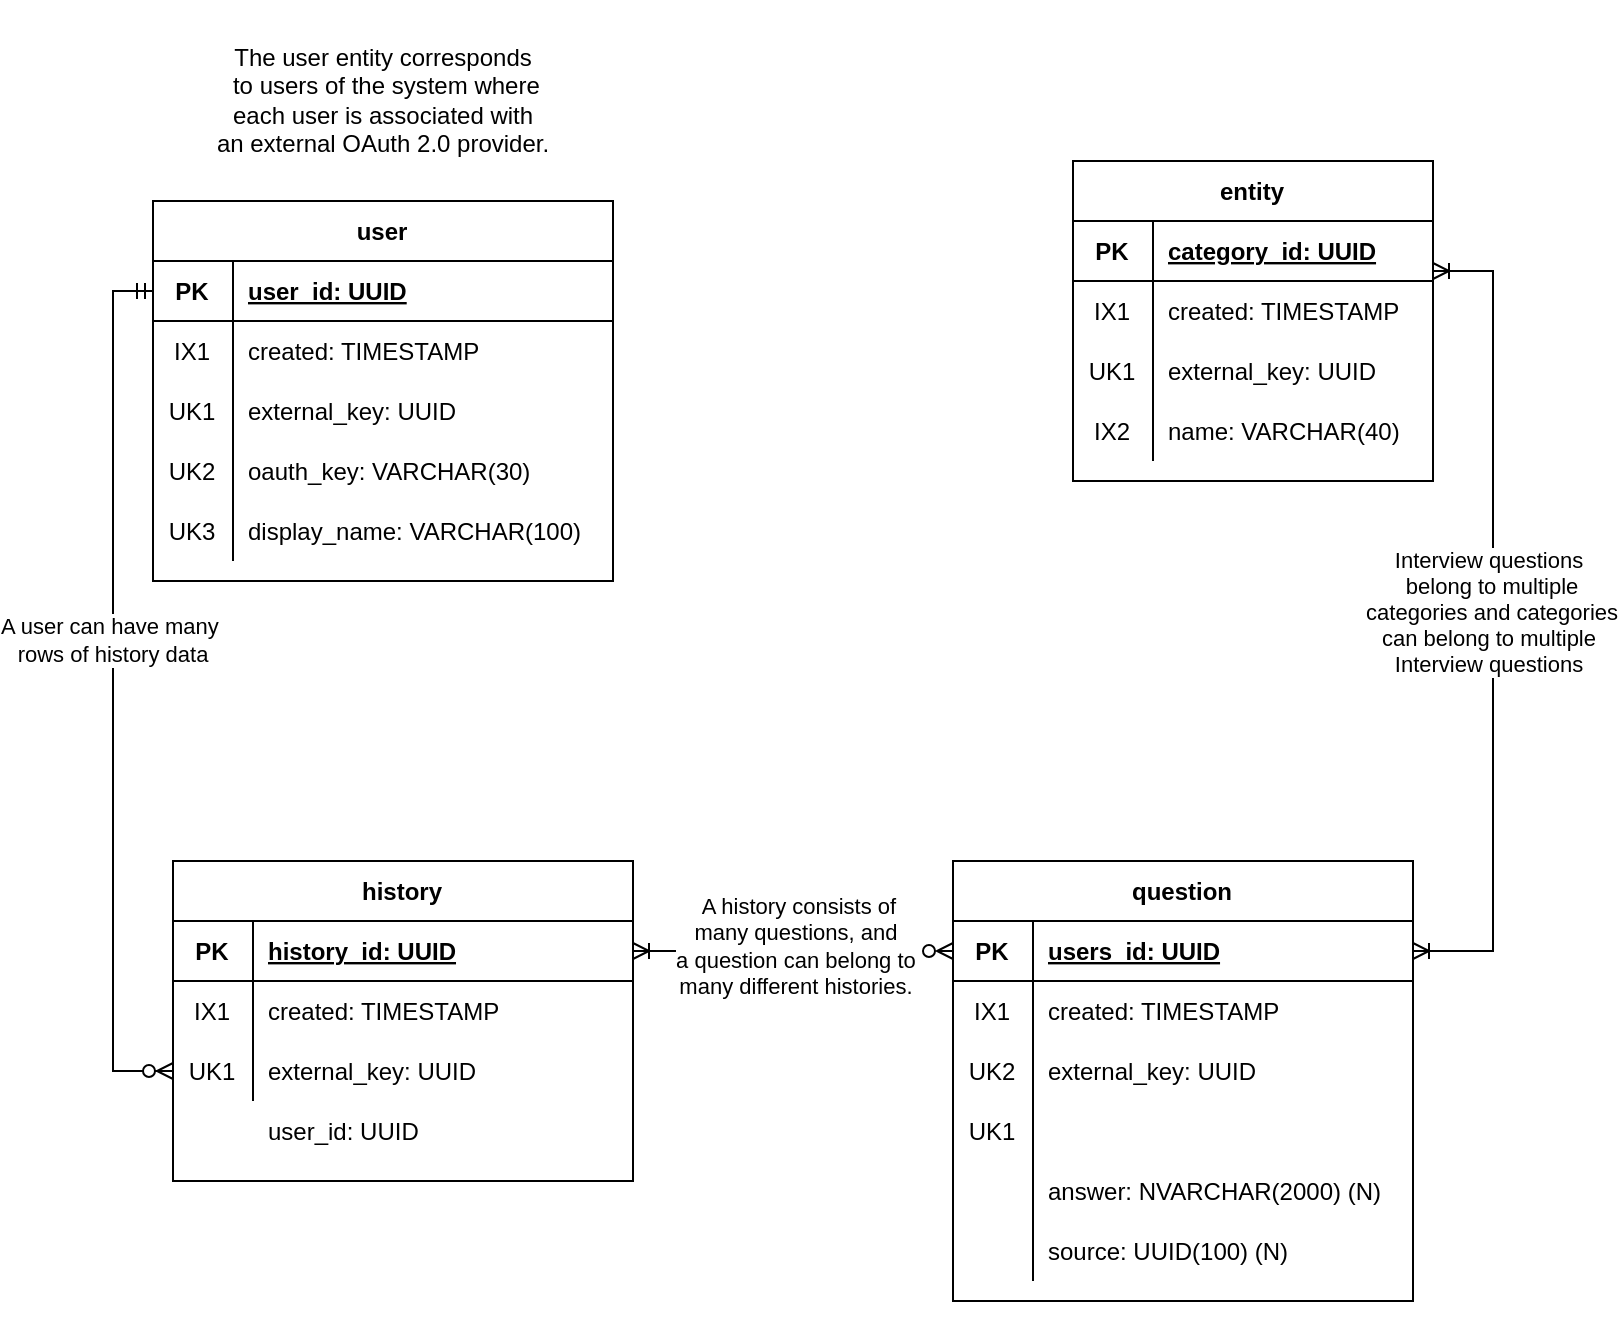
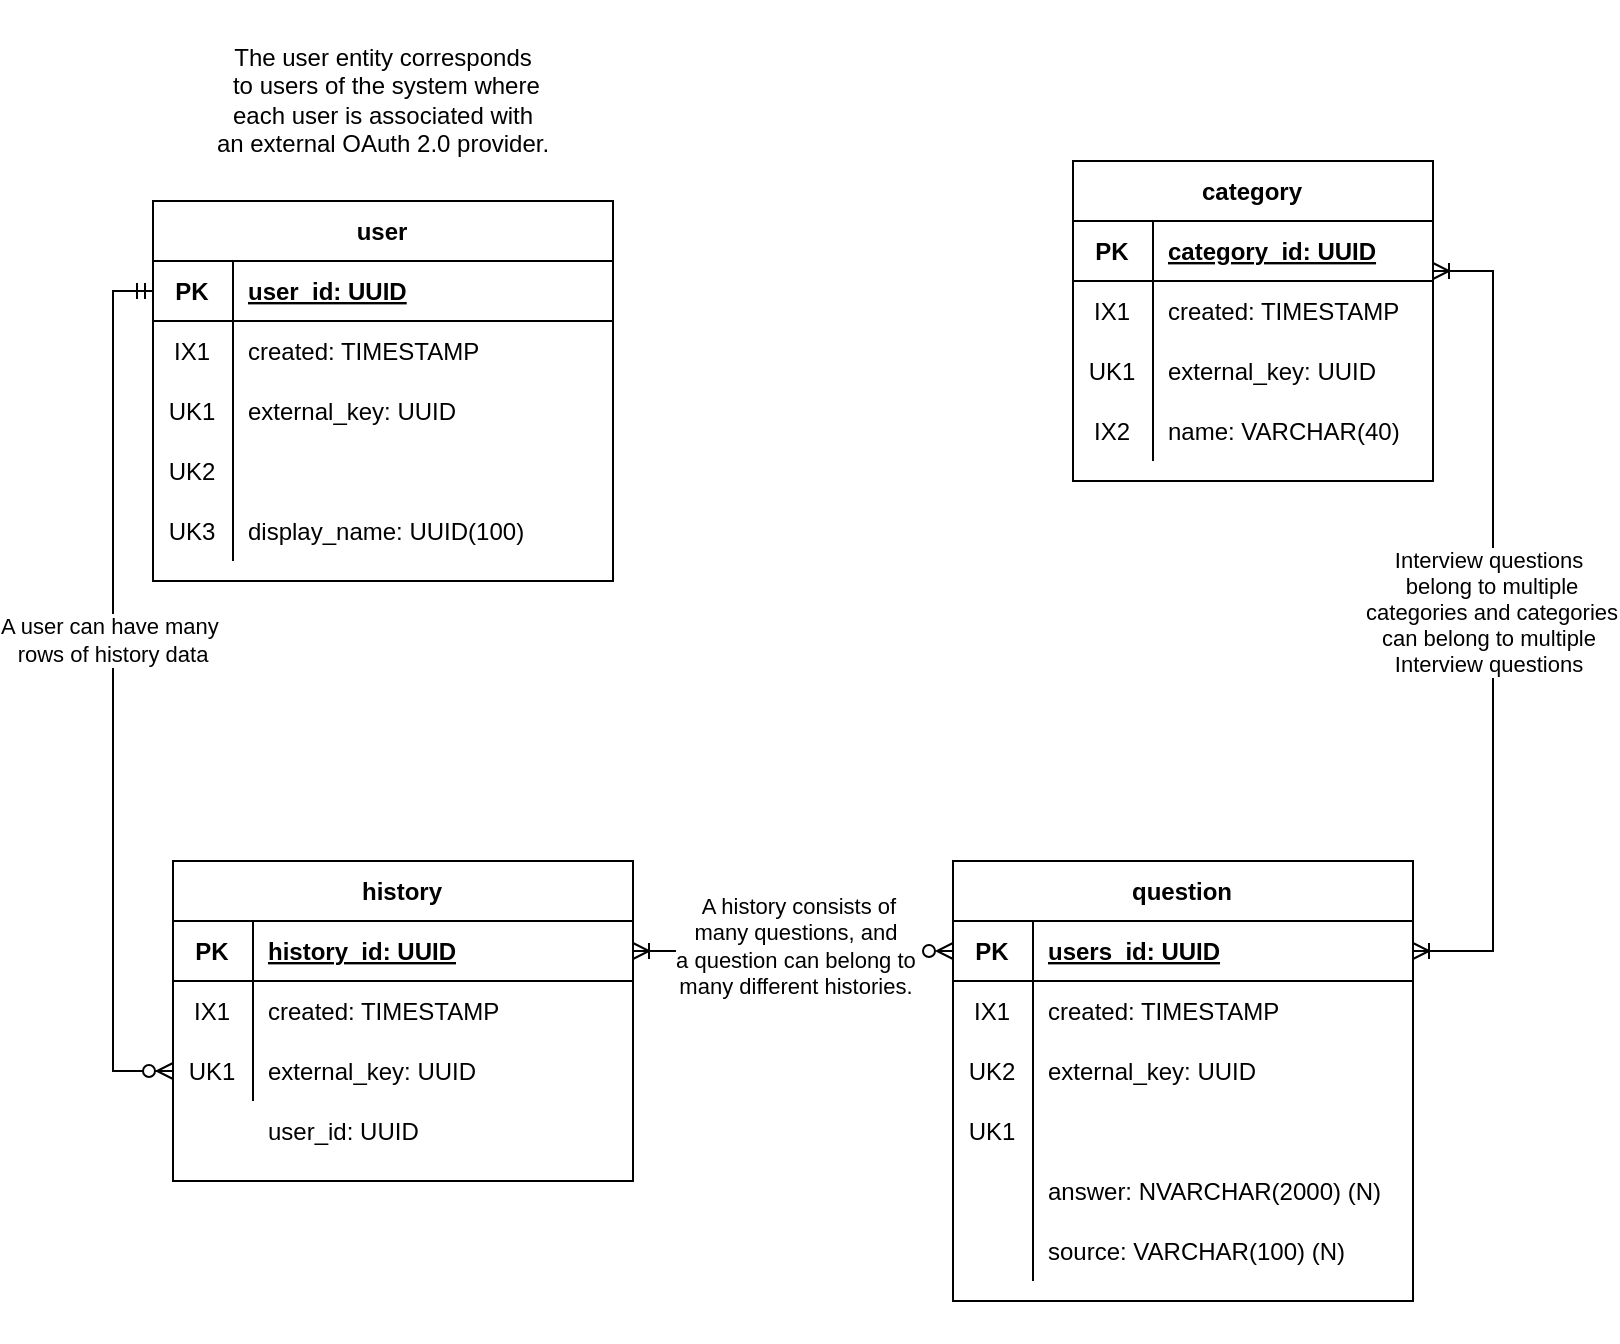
node "entity": label "entity" -> "category"
node "oauth_key: VARCHAR(30)": removed
node "display_name: VARCHAR(100)": label "display_name: VARCHAR(100)" -> "display_name: UUID(100)"
node "source: UUID(100) (N)": label "source: UUID(100) (N)" -> "source: VARCHAR(100) (N)"
